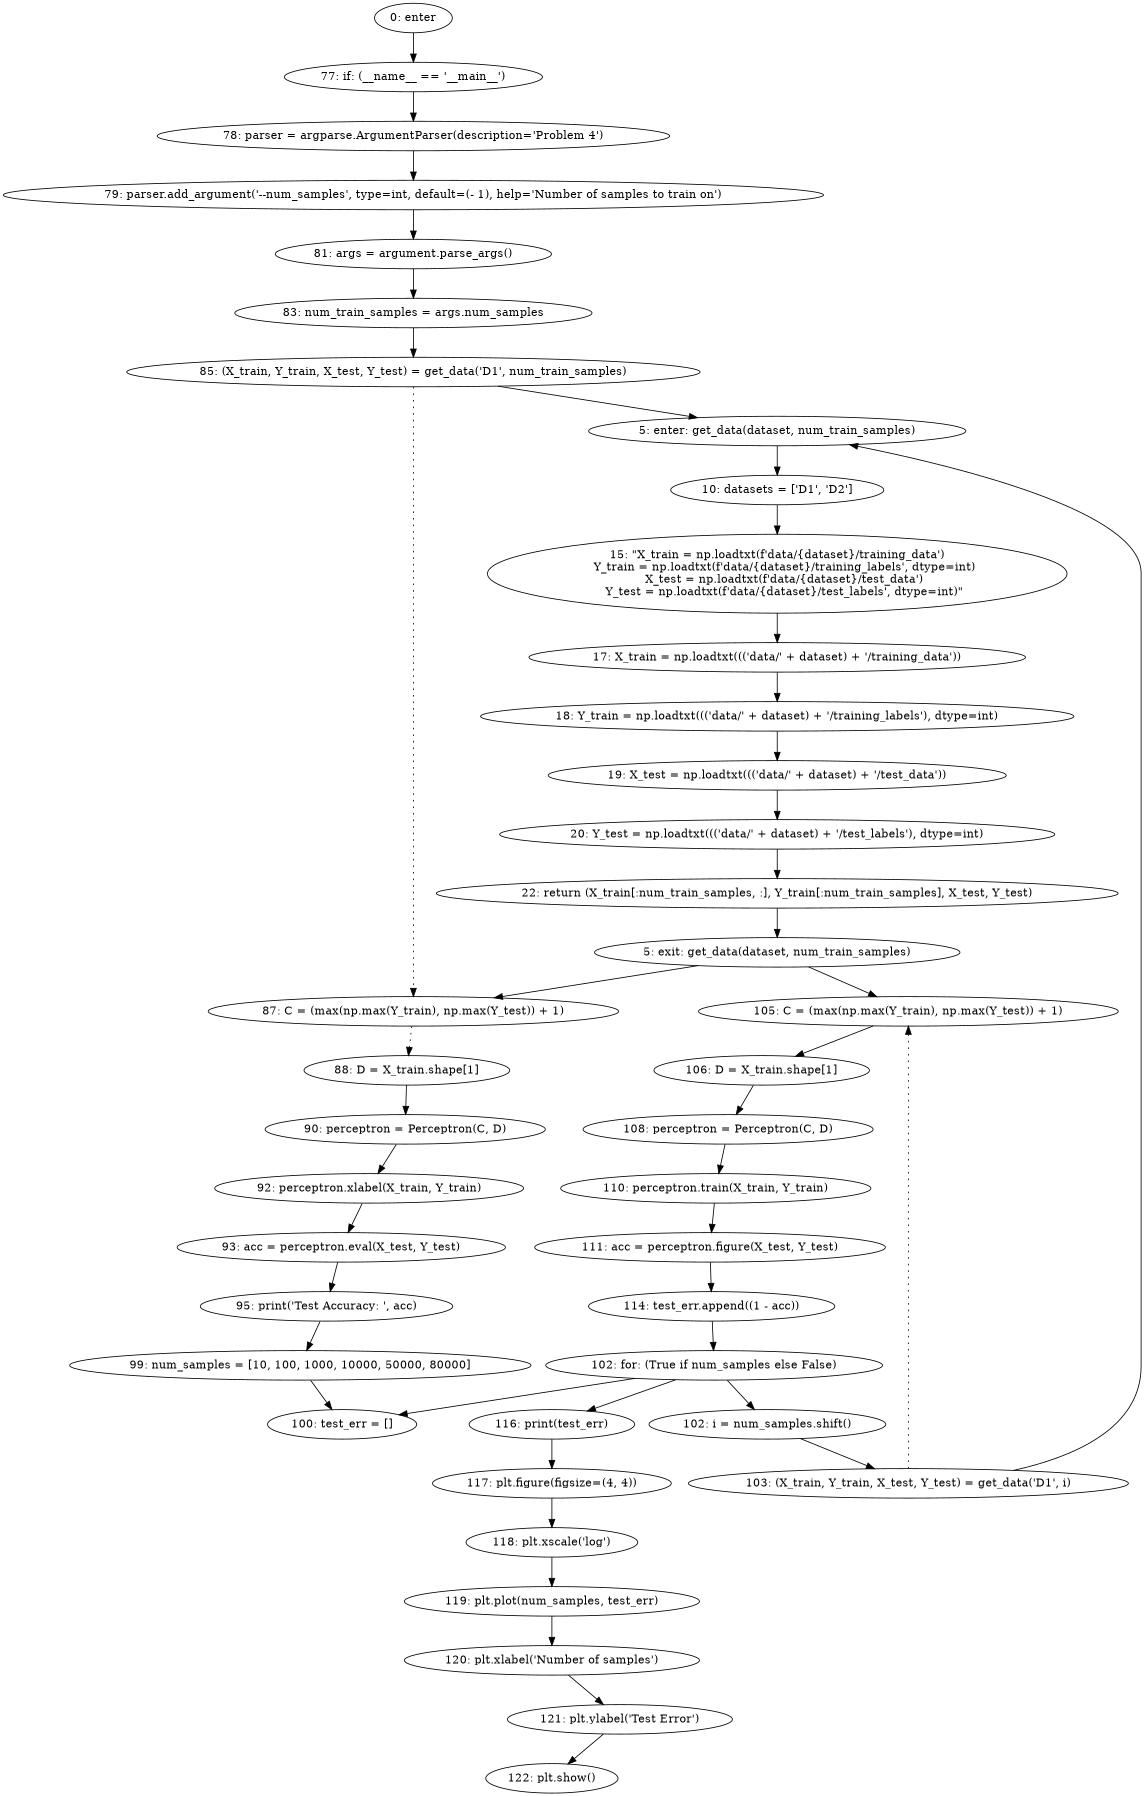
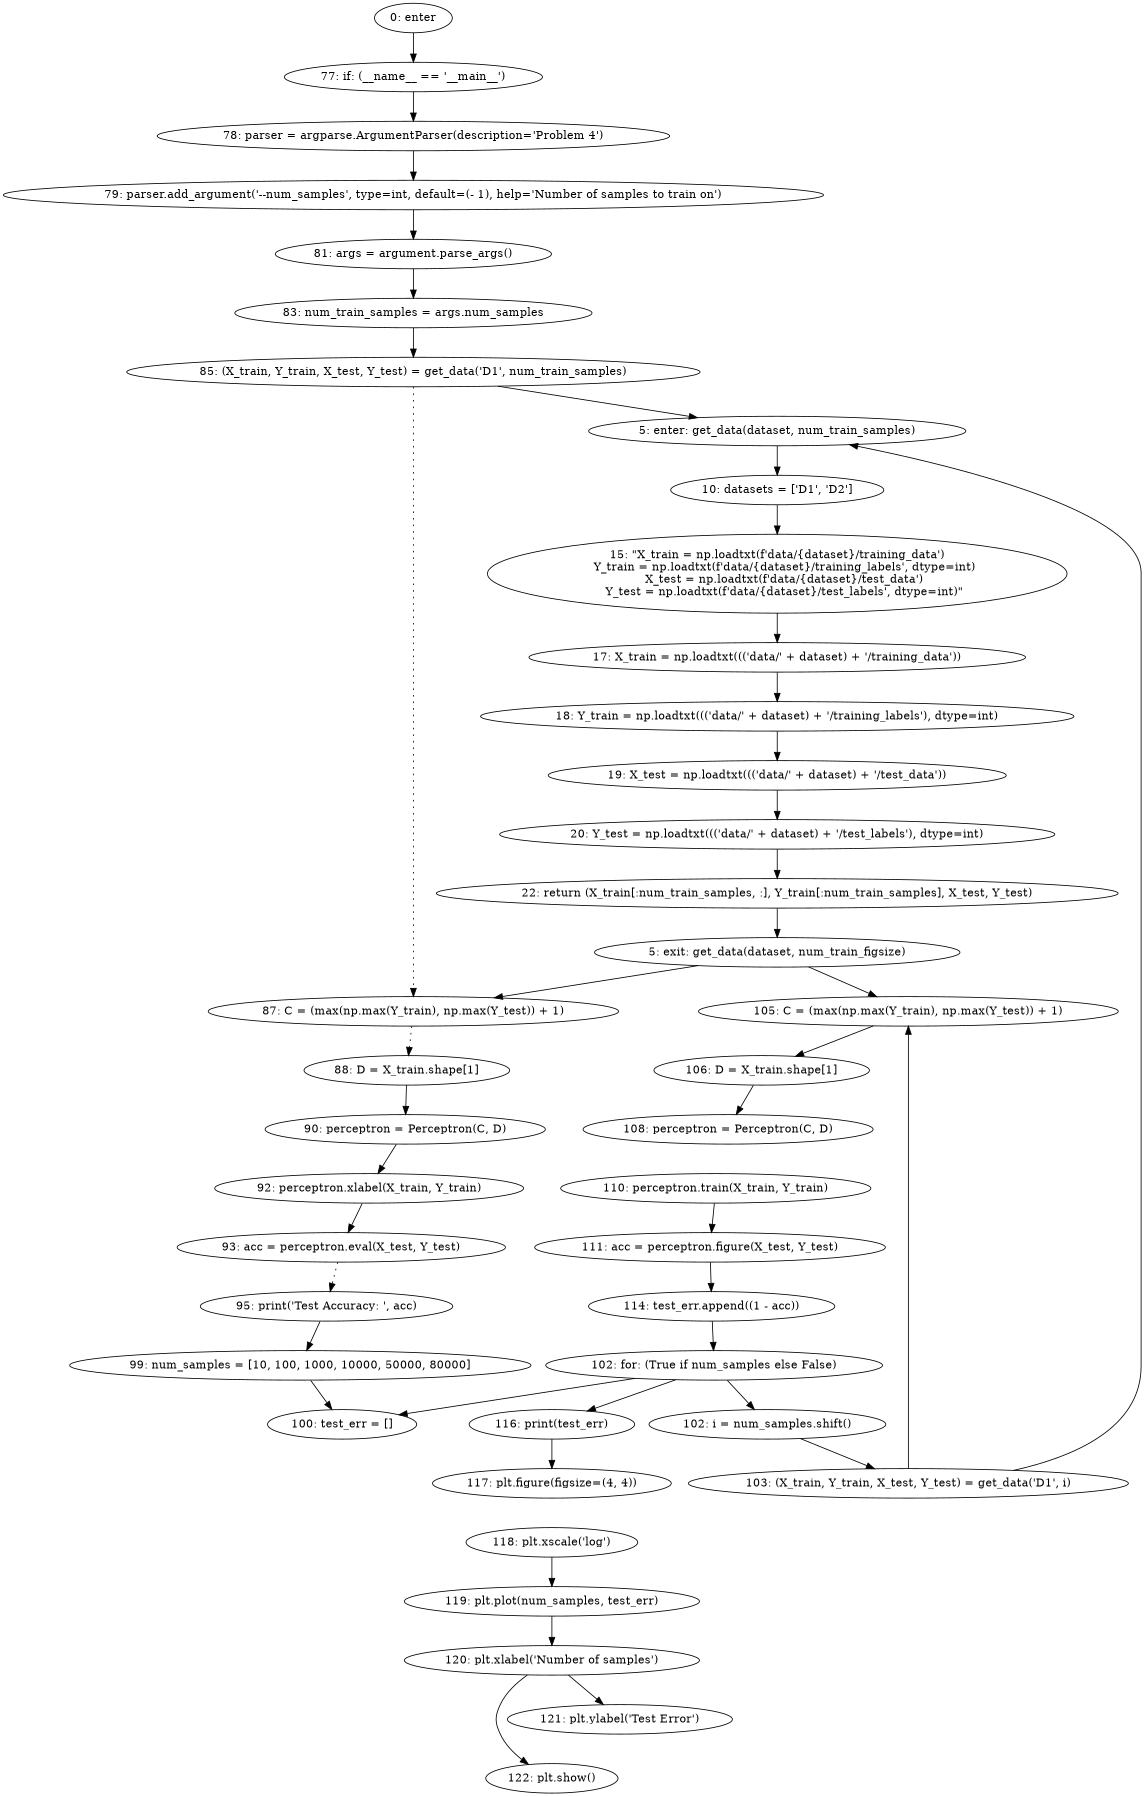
node "5: exit: get_data(dataset, num_train_samples)": label "5: exit: get_data(dataset, num_train_samples)" -> "5: exit: get_data(dataset, num_train_figsize)"
edge "108: perceptron = Perceptron(C, D)" -> "110: perceptron.train(X_train, Y_train)": removed
edge "103: (X_train, Y_train, X_test, Y_test) = get_data('D1', i)" -> "105: C = (max(np.max(Y_train), np.max(Y_test)) + 1)": style dotted -> solid
edge "93: acc = perceptron.eval(X_test, Y_test)" -> "95: print('Test Accuracy: ', acc)": style solid -> dotted
edge "117: plt.figure(figsize=(4, 4))" -> "118: plt.xscale('log')": removed
edge "121: plt.ylabel('Test Error')" -> "122: plt.show()": now "120: plt.xlabel('Number of samples')" -> "122: plt.show()"
